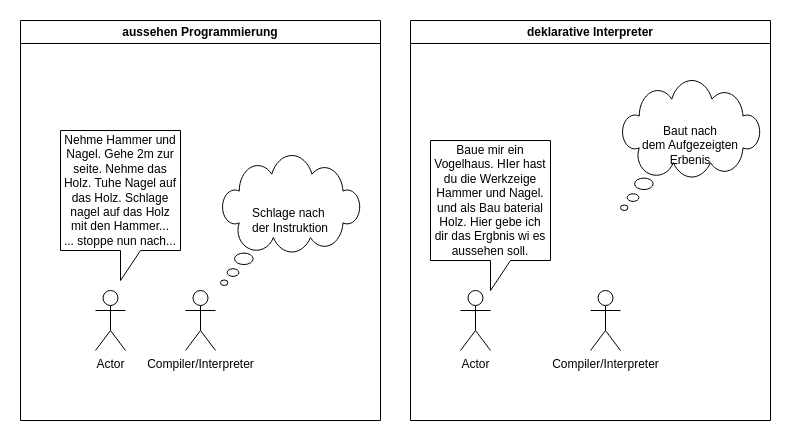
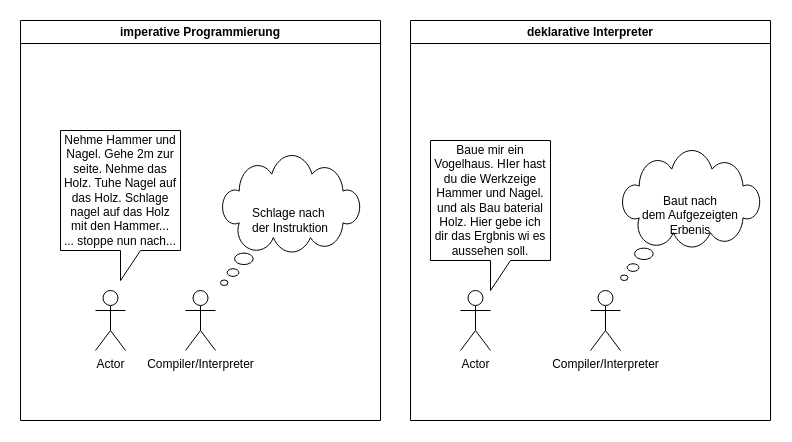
node "aussehen Programmierung": label "aussehen Programmierung" -> "imperative Programmierung"
node "Baut nach dem Aufgezeigten Erbenis": moved (691, 146) -> (691, 216)
